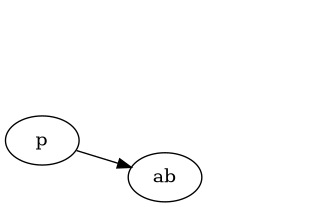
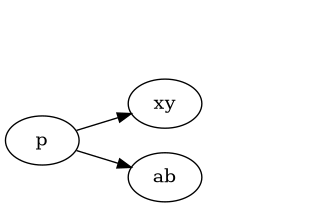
node "xy": added
